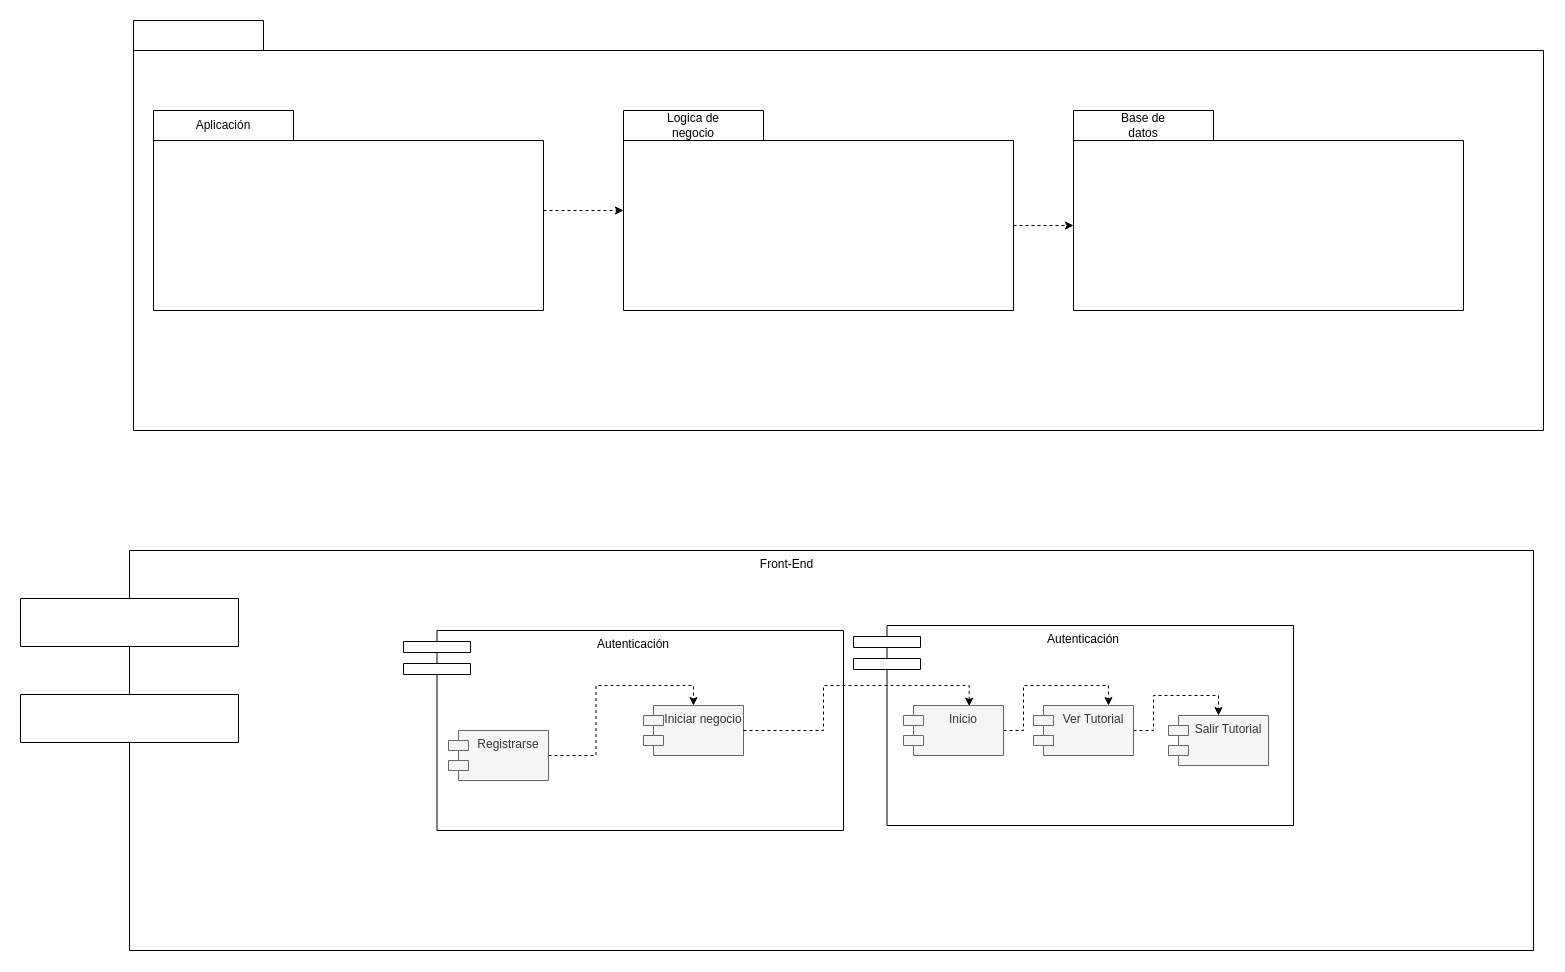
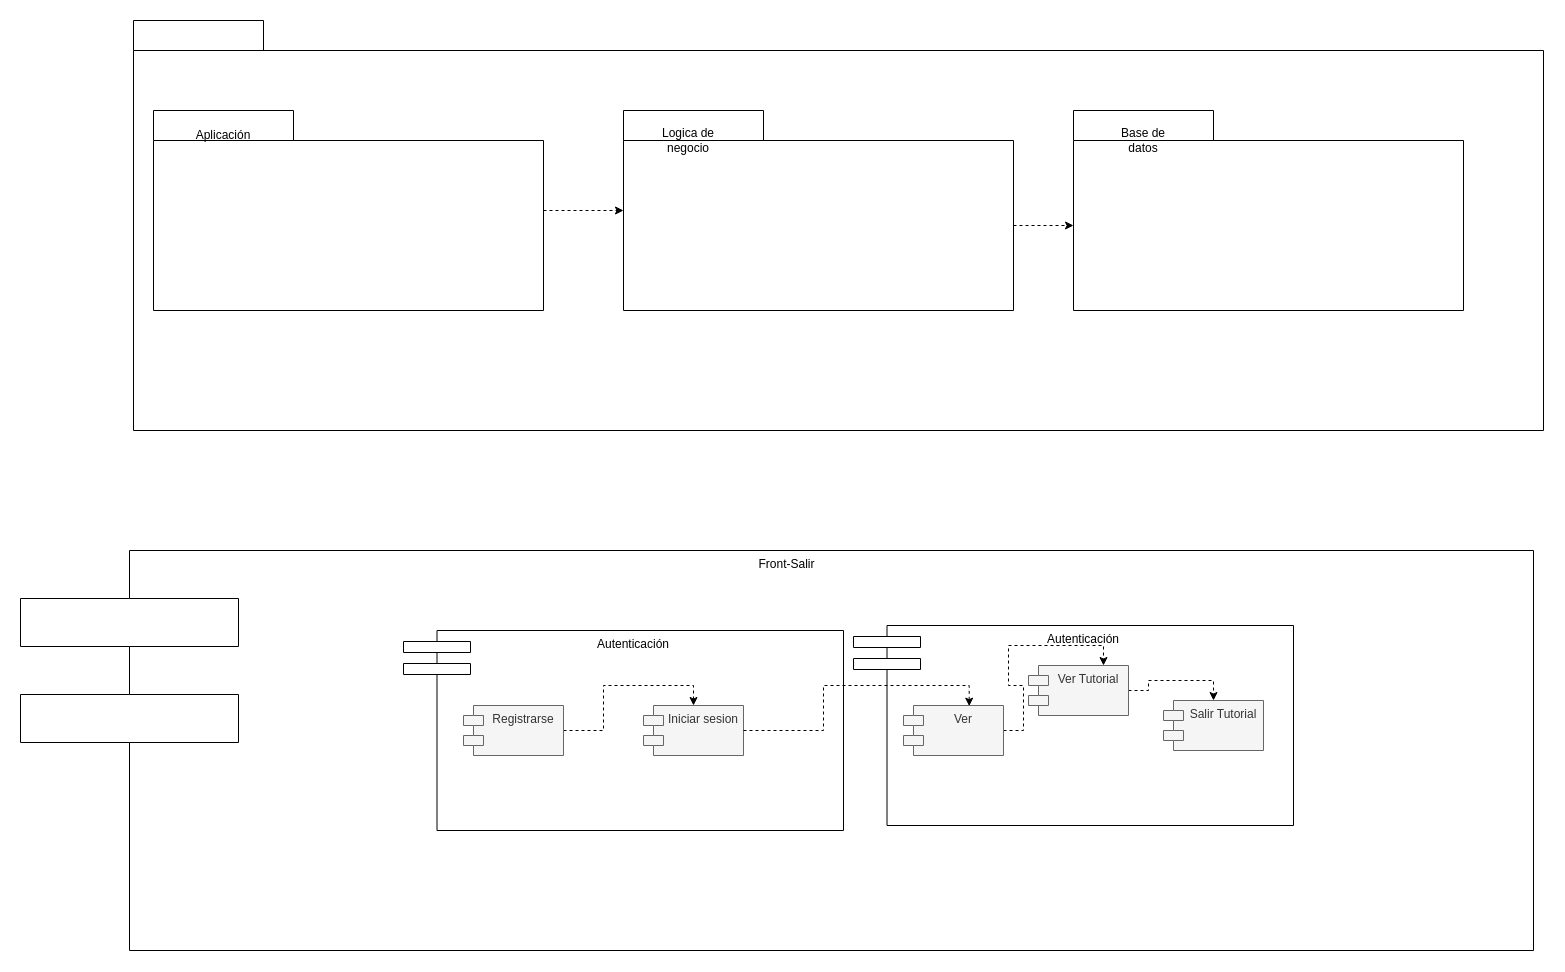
node "Aplicación": moved (224, 126) -> (224, 136)
node "Logica de negocio": moved (694, 126) -> (689, 141)
node "Base de datos": moved (1144, 126) -> (1144, 141)
node "Front-End": label "Front-End" -> "Front-Salir"
node "Iniciar negocio": label "Iniciar negocio" -> "Iniciar sesion"
node "Inicio": label "Inicio" -> "Ver"
node "Ver Tutorial": moved (1084, 731) -> (1079, 691)
node "Salir Tutorial": moved (1219, 741) -> (1214, 726)
node "Registrarse": moved (499, 756) -> (514, 731)
